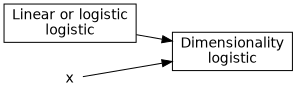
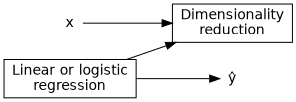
node "Linear or logistic logistic": label "Linear or logistic logistic" -> "Linear or logistic regression"
node "Dimensionality logistic": label "Dimensionality logistic" -> "Dimensionality reduction"
node "ŷ": added
